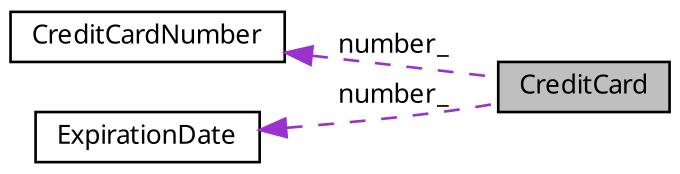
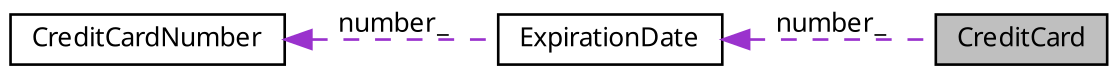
edge "CreditCard" -> "CreditCardNumber": now "ExpirationDate" -> "CreditCardNumber"
